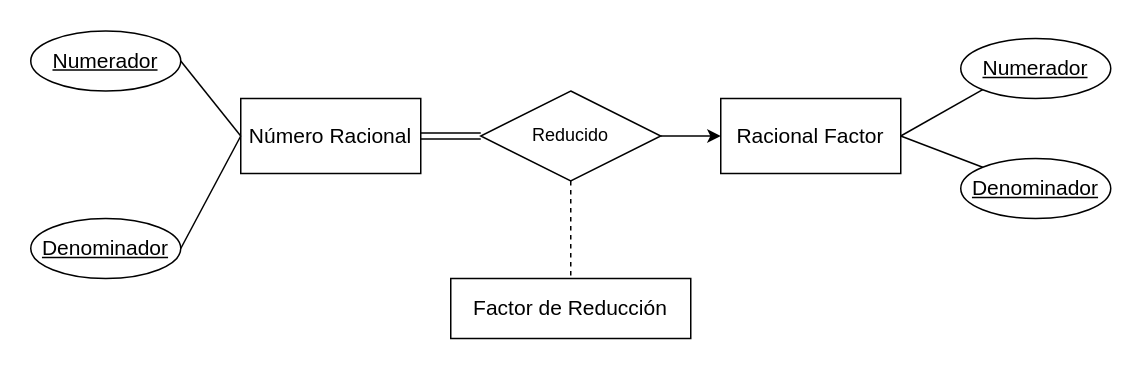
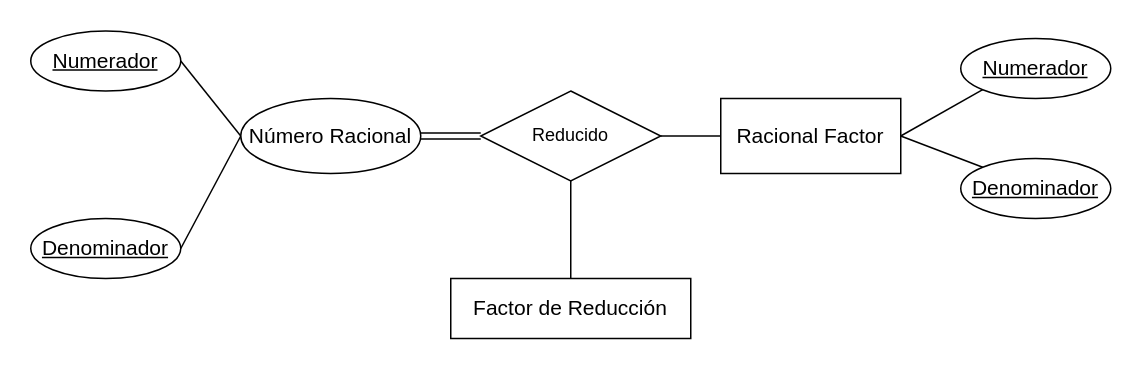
node "Número Racional": shape rectangle -> ellipse
edge "Reducido" -> "Racional Factor": arrowhead classic -> none
edge "Reducido" -- "Factor de Reducción": style dashed -> solid
